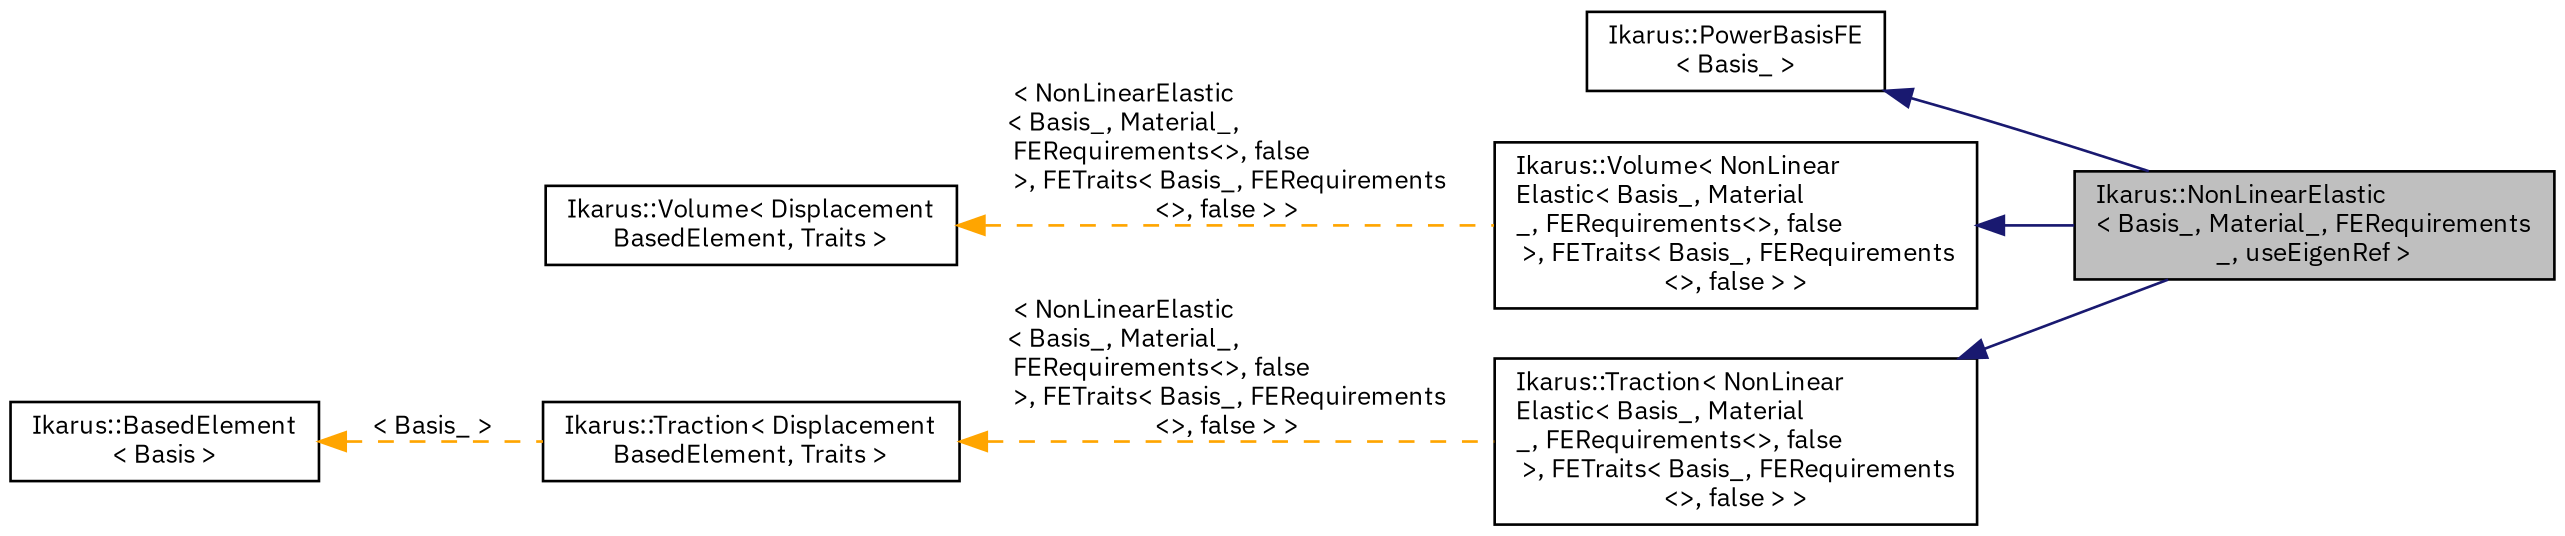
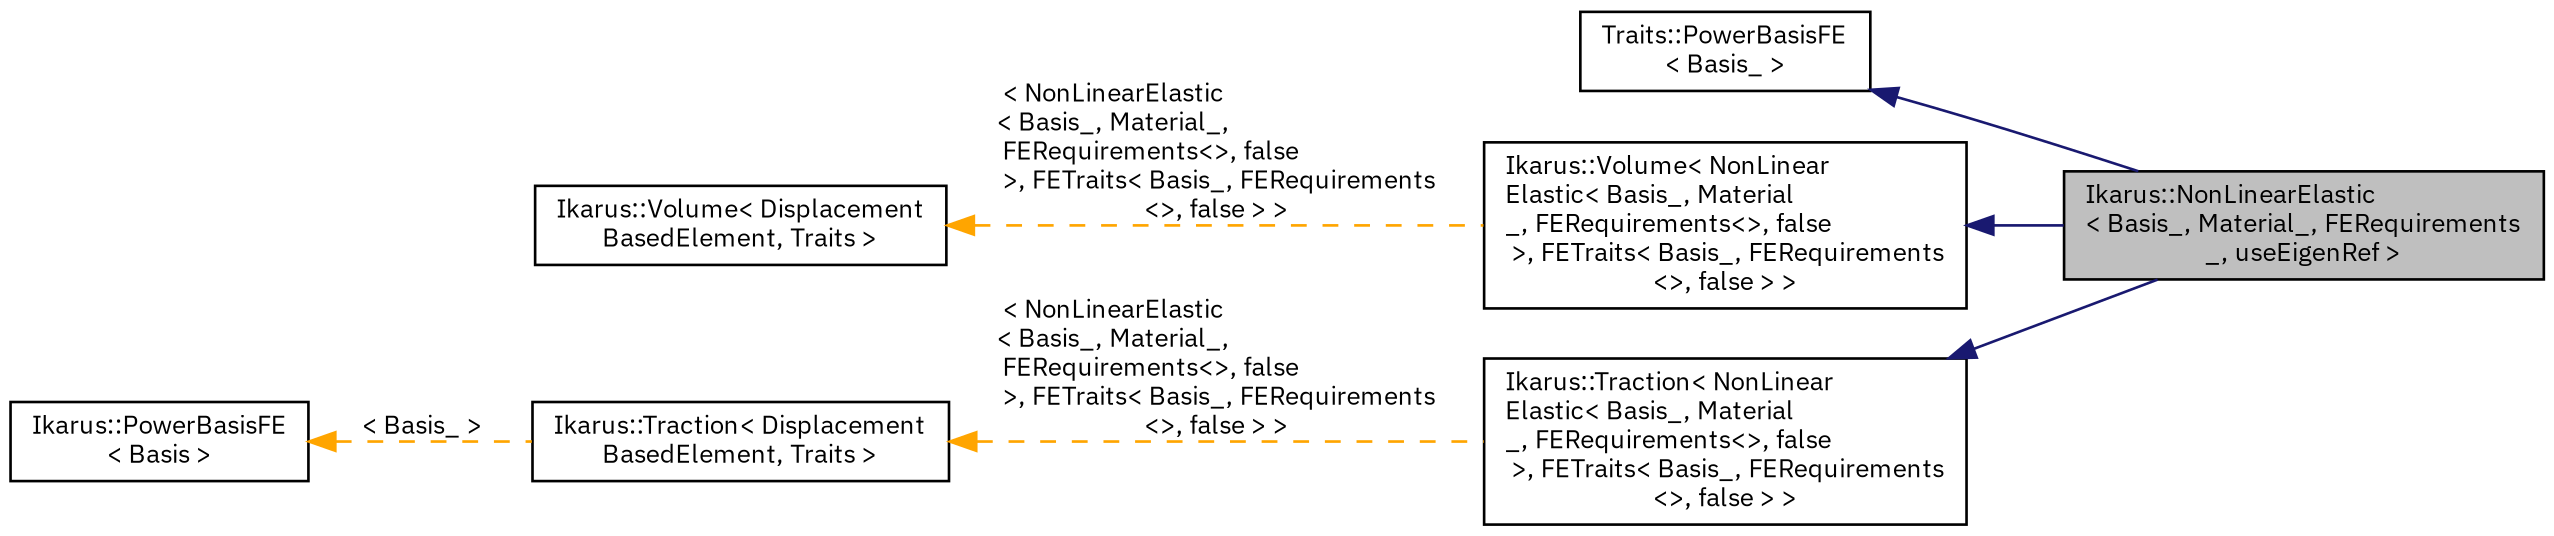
node "Ikarus::PowerBasisFE < Basis_ >": label "Ikarus::PowerBasisFE < Basis_ >" -> "Traits::PowerBasisFE < Basis_ >"
node "Ikarus::BasedElement < Basis >": label "Ikarus::BasedElement < Basis >" -> "Ikarus::PowerBasisFE < Basis >"
